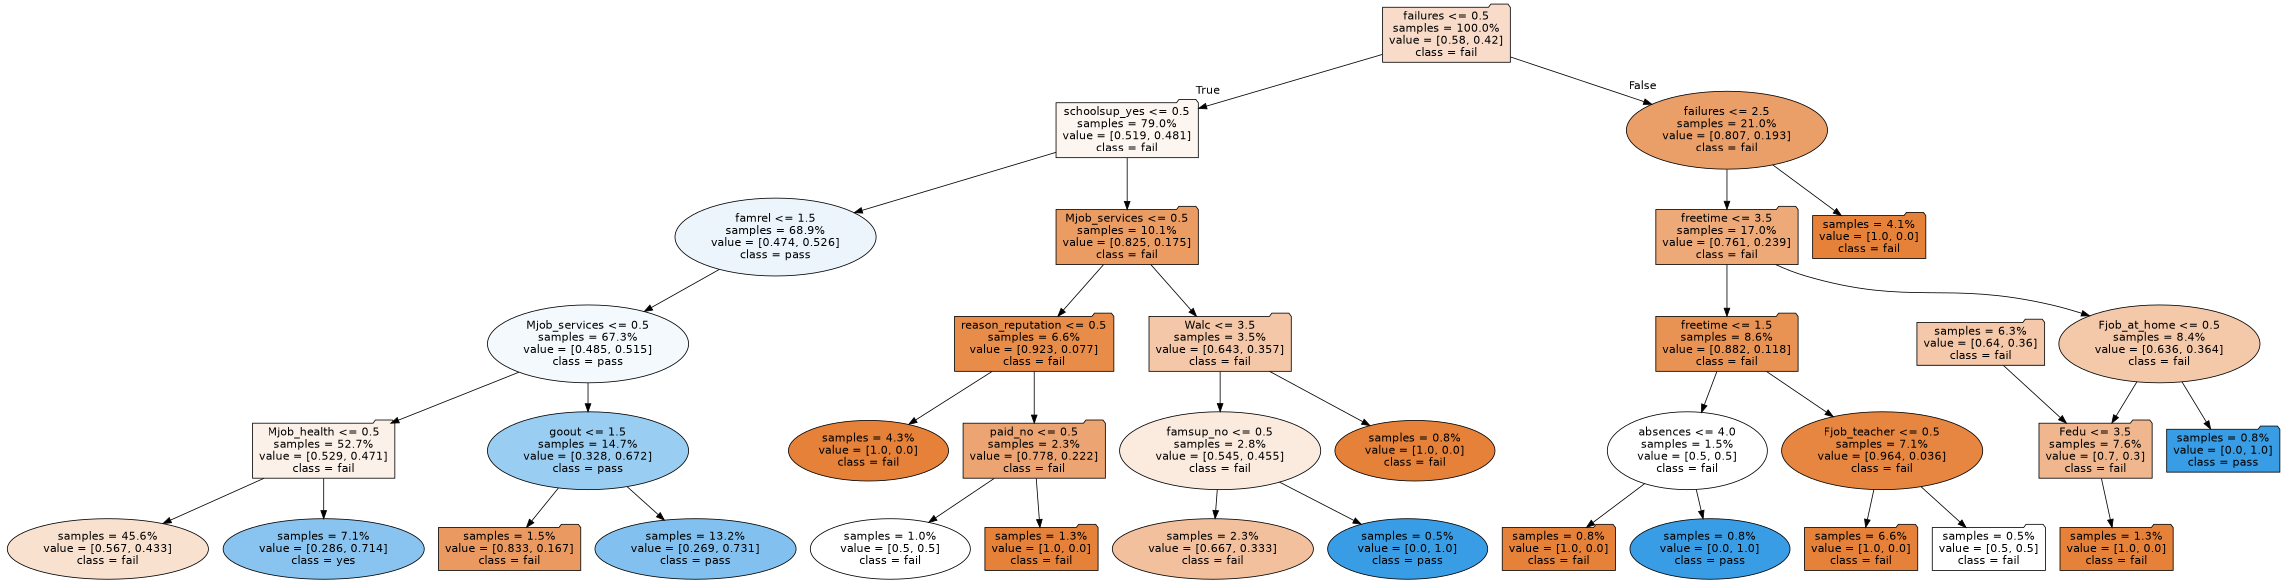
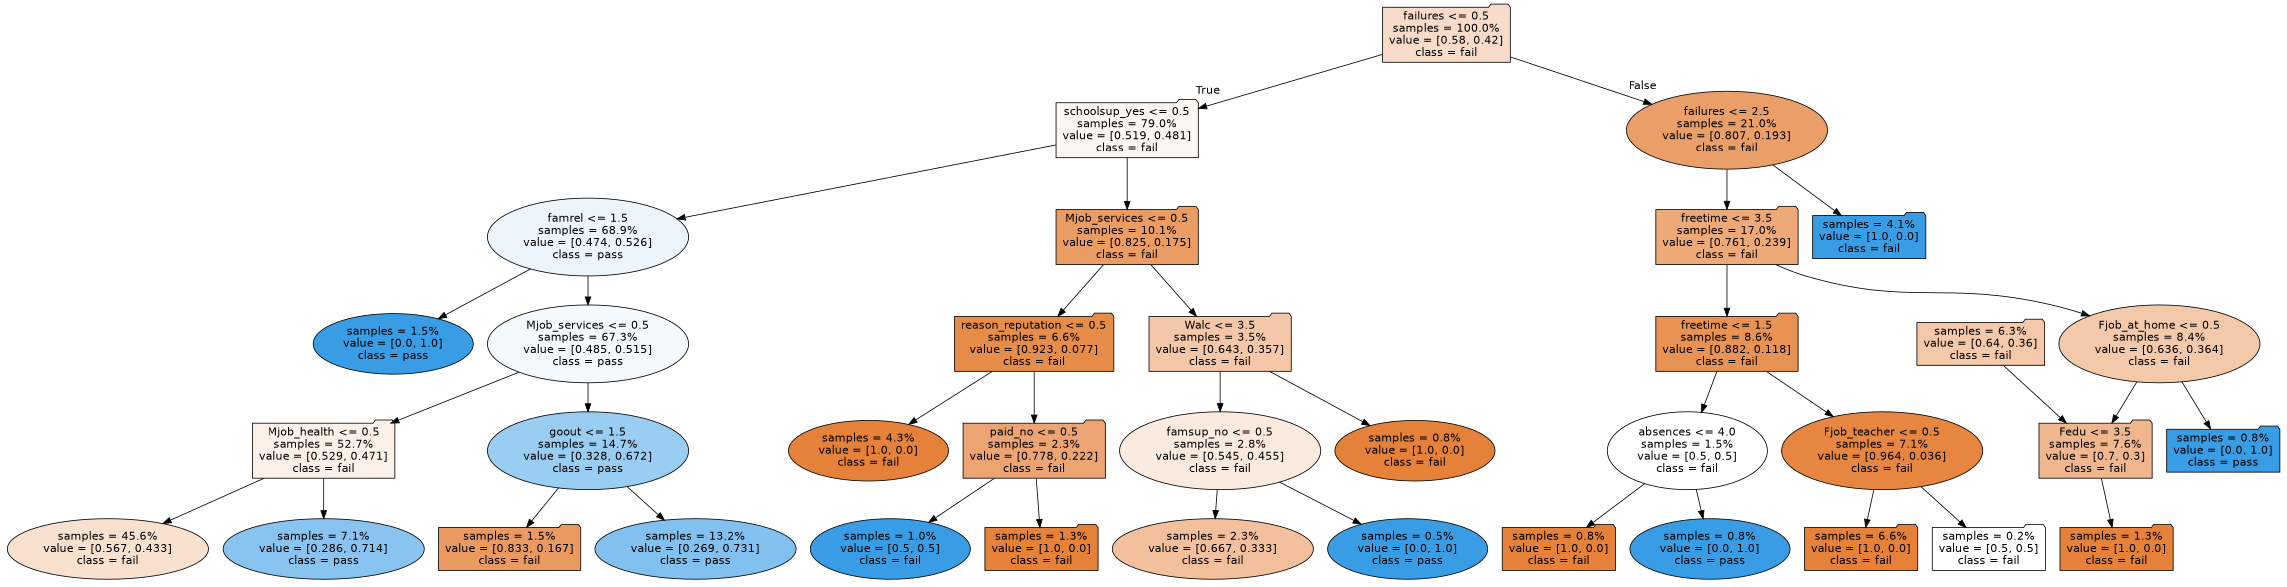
node "samples = 4.1% value = [1.0, 0.0] class = fail": fillcolor #e58139 -> #399de5
node "samples = 1.5% value = [0.0, 1.0] class = pass": added
node "samples = 7.1% value = [0.286, 0.714] class = yes": label "samples = 7.1% value = [0.286, 0.714] class = yes" -> "samples = 7.1% value = [0.286, 0.714] class = pass"
node "samples = 1.0% value = [0.5, 0.5] class = fail": fillcolor #ffffff -> #399de5
node "samples = 0.5% value = [0.5, 0.5] class = fail": label "samples = 0.5% value = [0.5, 0.5] class = fail" -> "samples = 0.2% value = [0.5, 0.5] class = fail"
